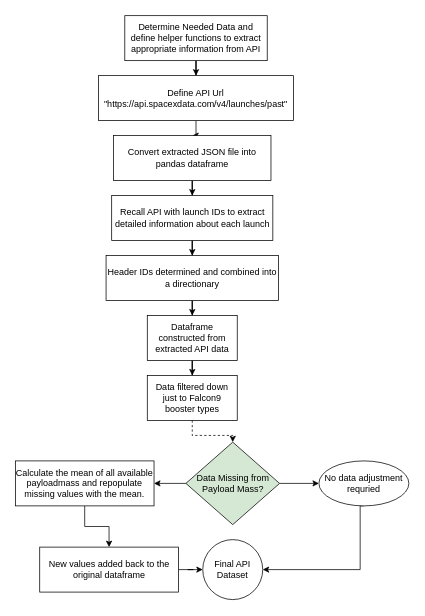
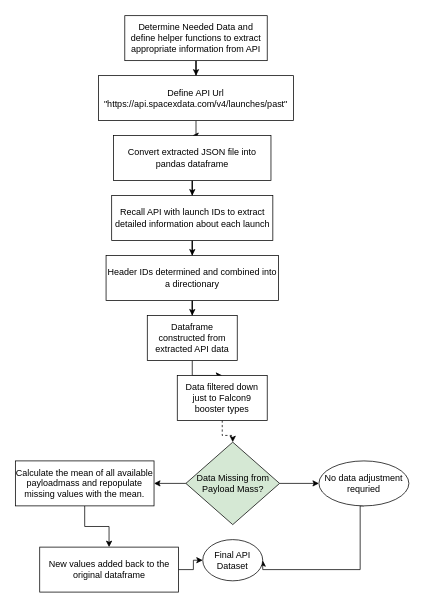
node "Data filtered down just to Falcon9 booster types": moved (192, 398) -> (222, 398)
node "Final API Dataset": size 60x60 -> 60x41
